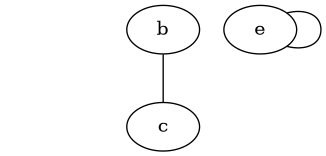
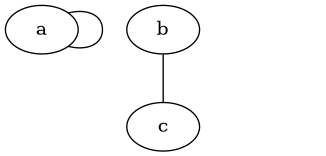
node "a": added
node "e": removed
